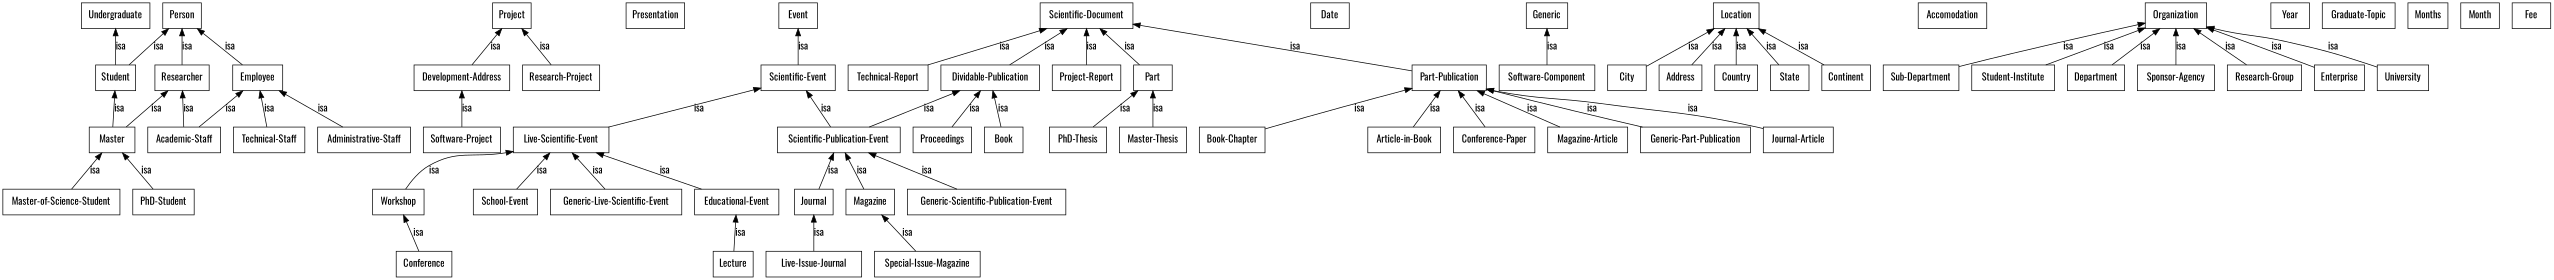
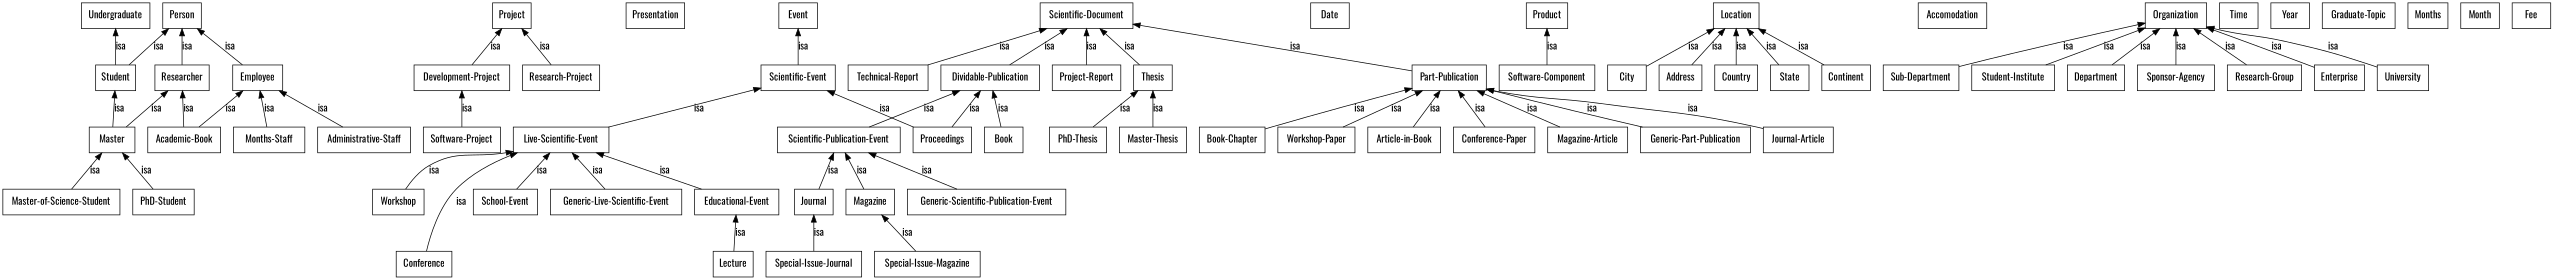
node "Generic": label "Generic" -> "Product"
node "Time": added
node "Development-Address": label "Development-Address" -> "Development-Project"
node "Part": label "Part" -> "Thesis"
edge "Scientific-Publication-Event" -> "Scientific-Event": now "Proceedings" -> "Scientific-Event"
node "Academic-Staff": label "Academic-Staff" -> "Academic-Book"
node "Technical-Staff": label "Technical-Staff" -> "Months-Staff"
node "Workshop-Paper": added
edge "Conference" -> "Workshop": now "Conference" -> "Live-Scientific-Event"
node "Live-Issue-Journal": label "Live-Issue-Journal" -> "Special-Issue-Journal"
